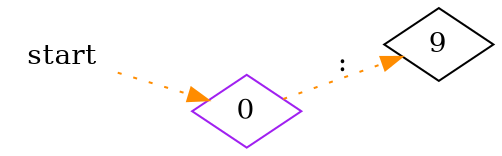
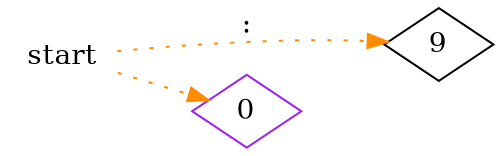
edge "0" -> "9": now "start" -> "9"
